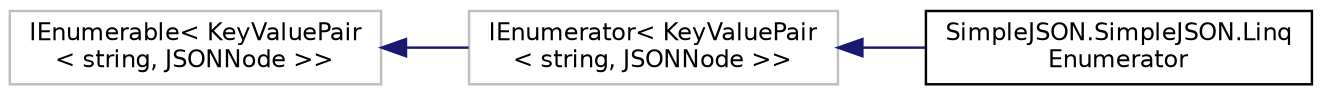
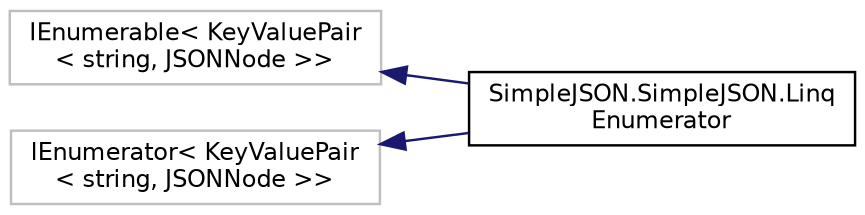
edge "IEnumerator< KeyValuePair < string, JSONNode >>" -> "IEnumerable< KeyValuePair < string, JSONNode >>": now "SimpleJSON.SimpleJSON.Linq Enumerator" -> "IEnumerable< KeyValuePair < string, JSONNode >>"
